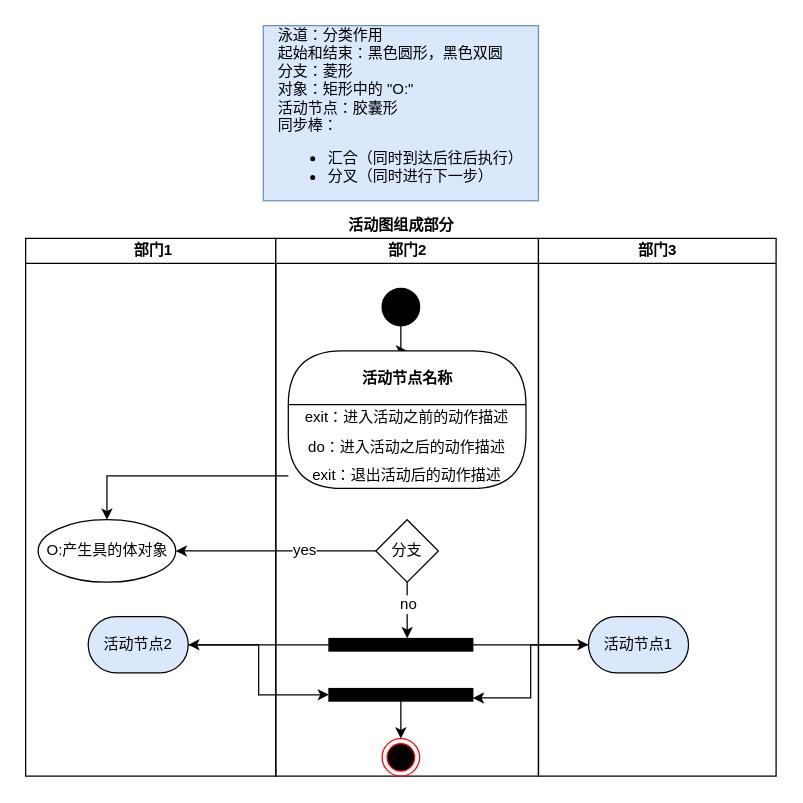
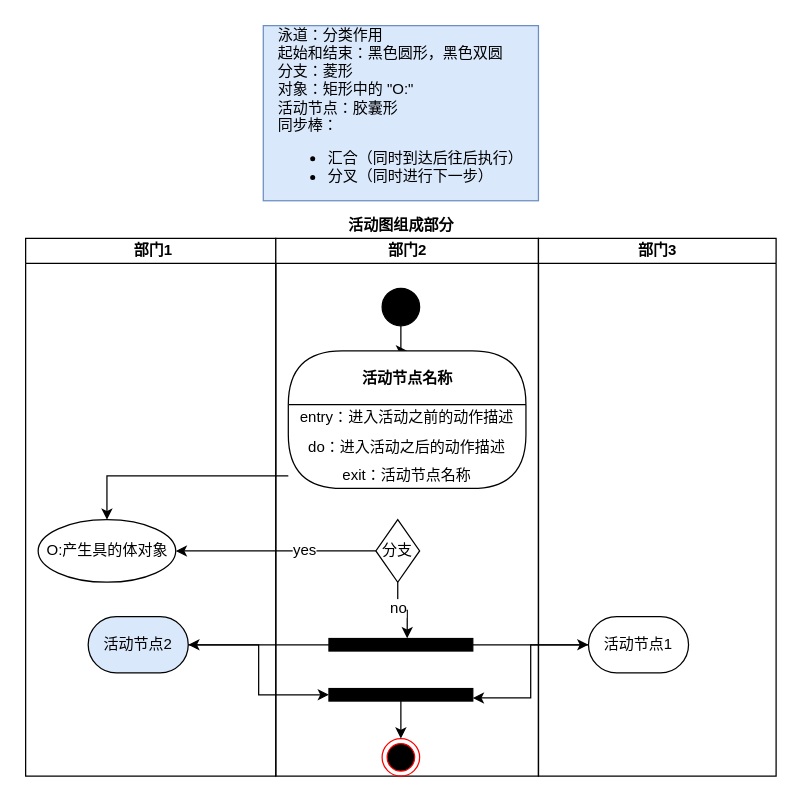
node "exit：进入活动之前的动作描述": label "exit：进入活动之前的动作描述" -> "entry：进入活动之前的动作描述"
node "exit：退出活动后的动作描述": label "exit：退出活动后的动作描述" -> "exit：活动节点名称"
node "分支": size 63x63 -> 44x63
node "活动节点1": fillcolor #dae8fc -> #ffffff
